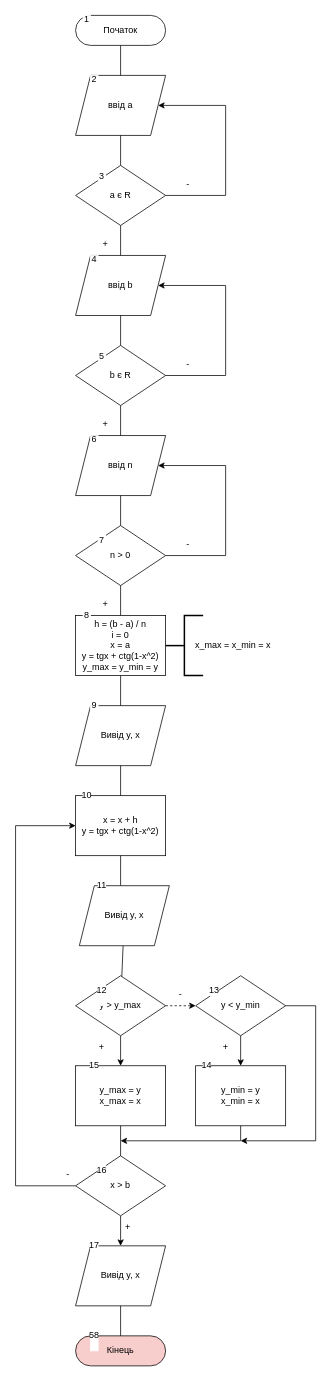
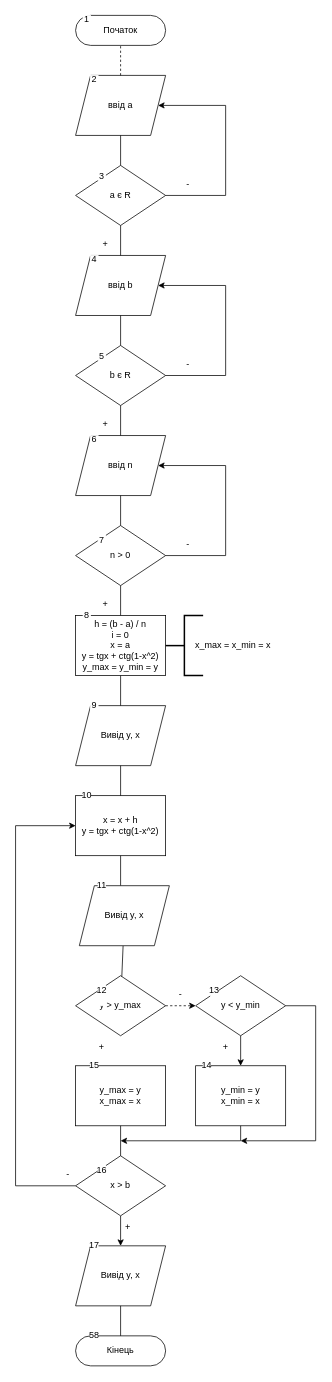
edge "Початок" -- "ввід а": style solid -> dashed
edge "y > y_max" -> "y_max = y x_max = x": removed
node "Кінець": fillcolor #f8cecc -> #ffffff
